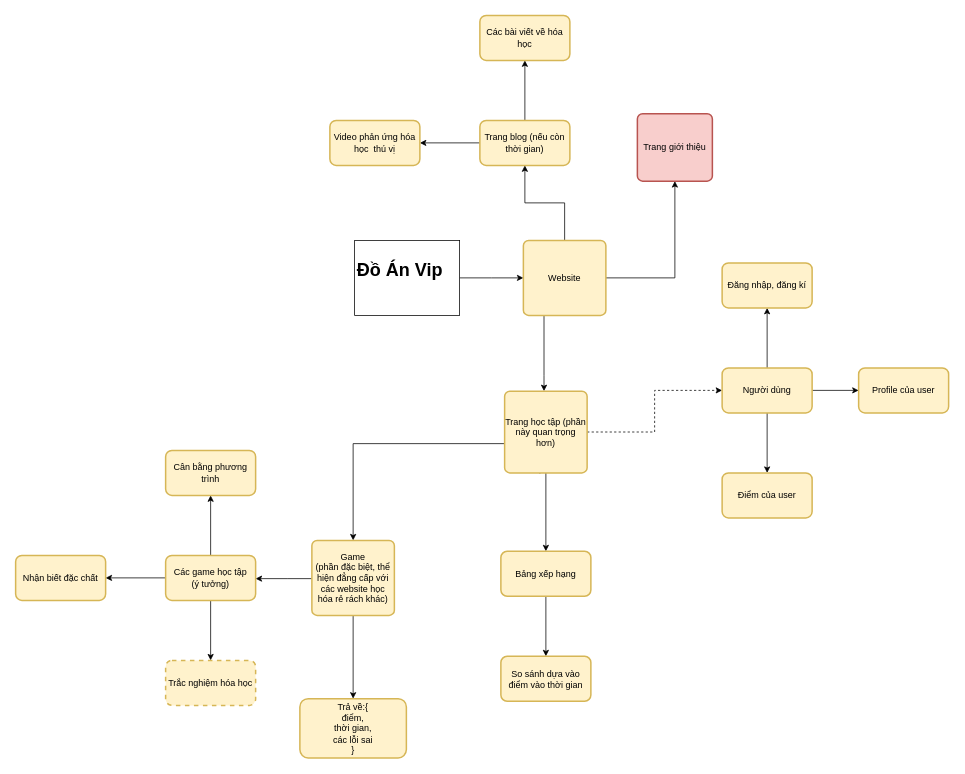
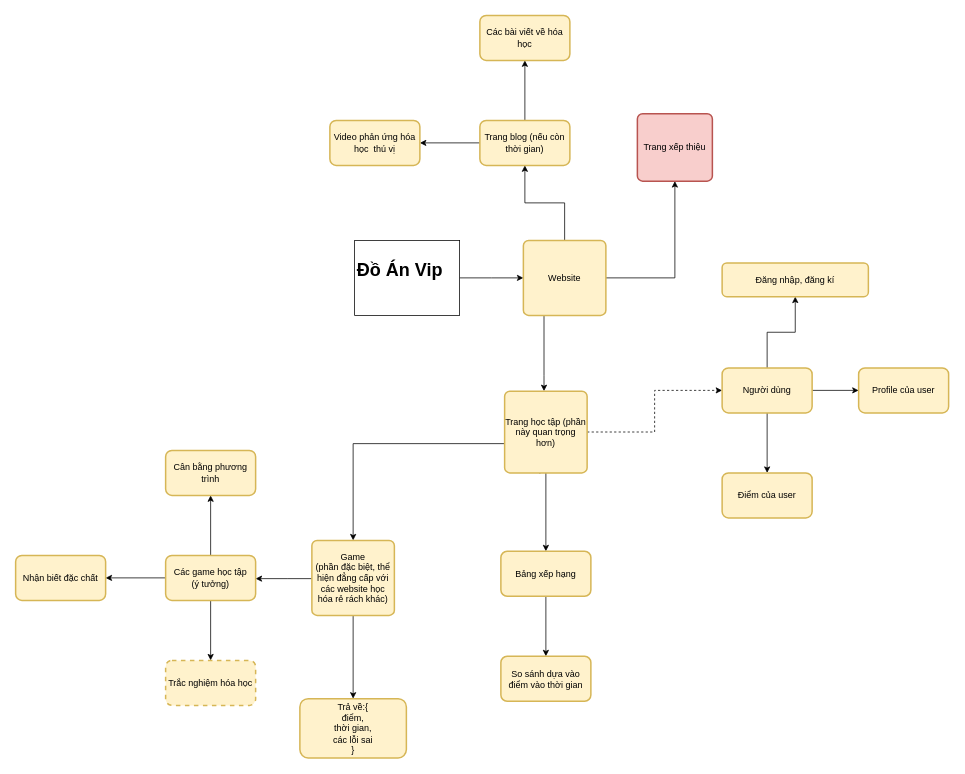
node "Trang giới thiệu": label "Trang giới thiệu" -> "Trang xếp thiệu"
node "Đăng nhập, đăng kí": size 90x45 -> 146x34
